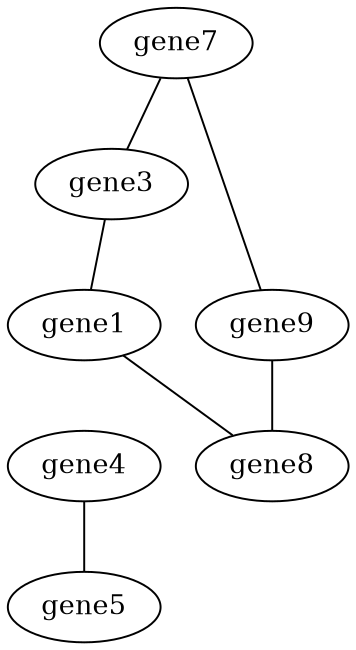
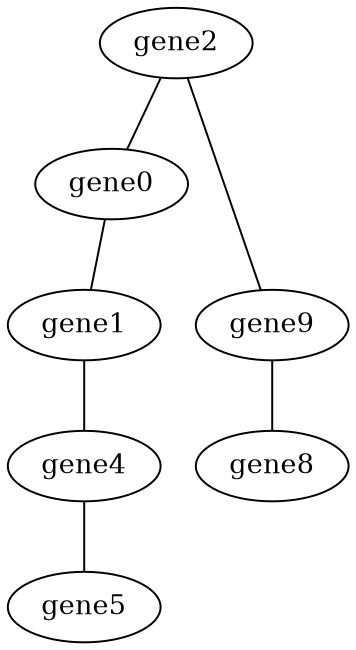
node "gene7": label "gene7" -> "gene2"
node "gene3": label "gene3" -> "gene0"
edge "gene1" -- "gene8": now "gene1" -- "gene4"
